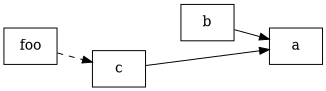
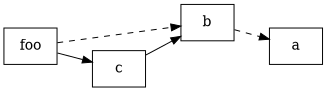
edge "b" -> "a": style solid -> dashed
edge "foo" -> "b": added
edge "foo" -> "c": style dashed -> solid
edge "c" -> "a": now "c" -> "b"
